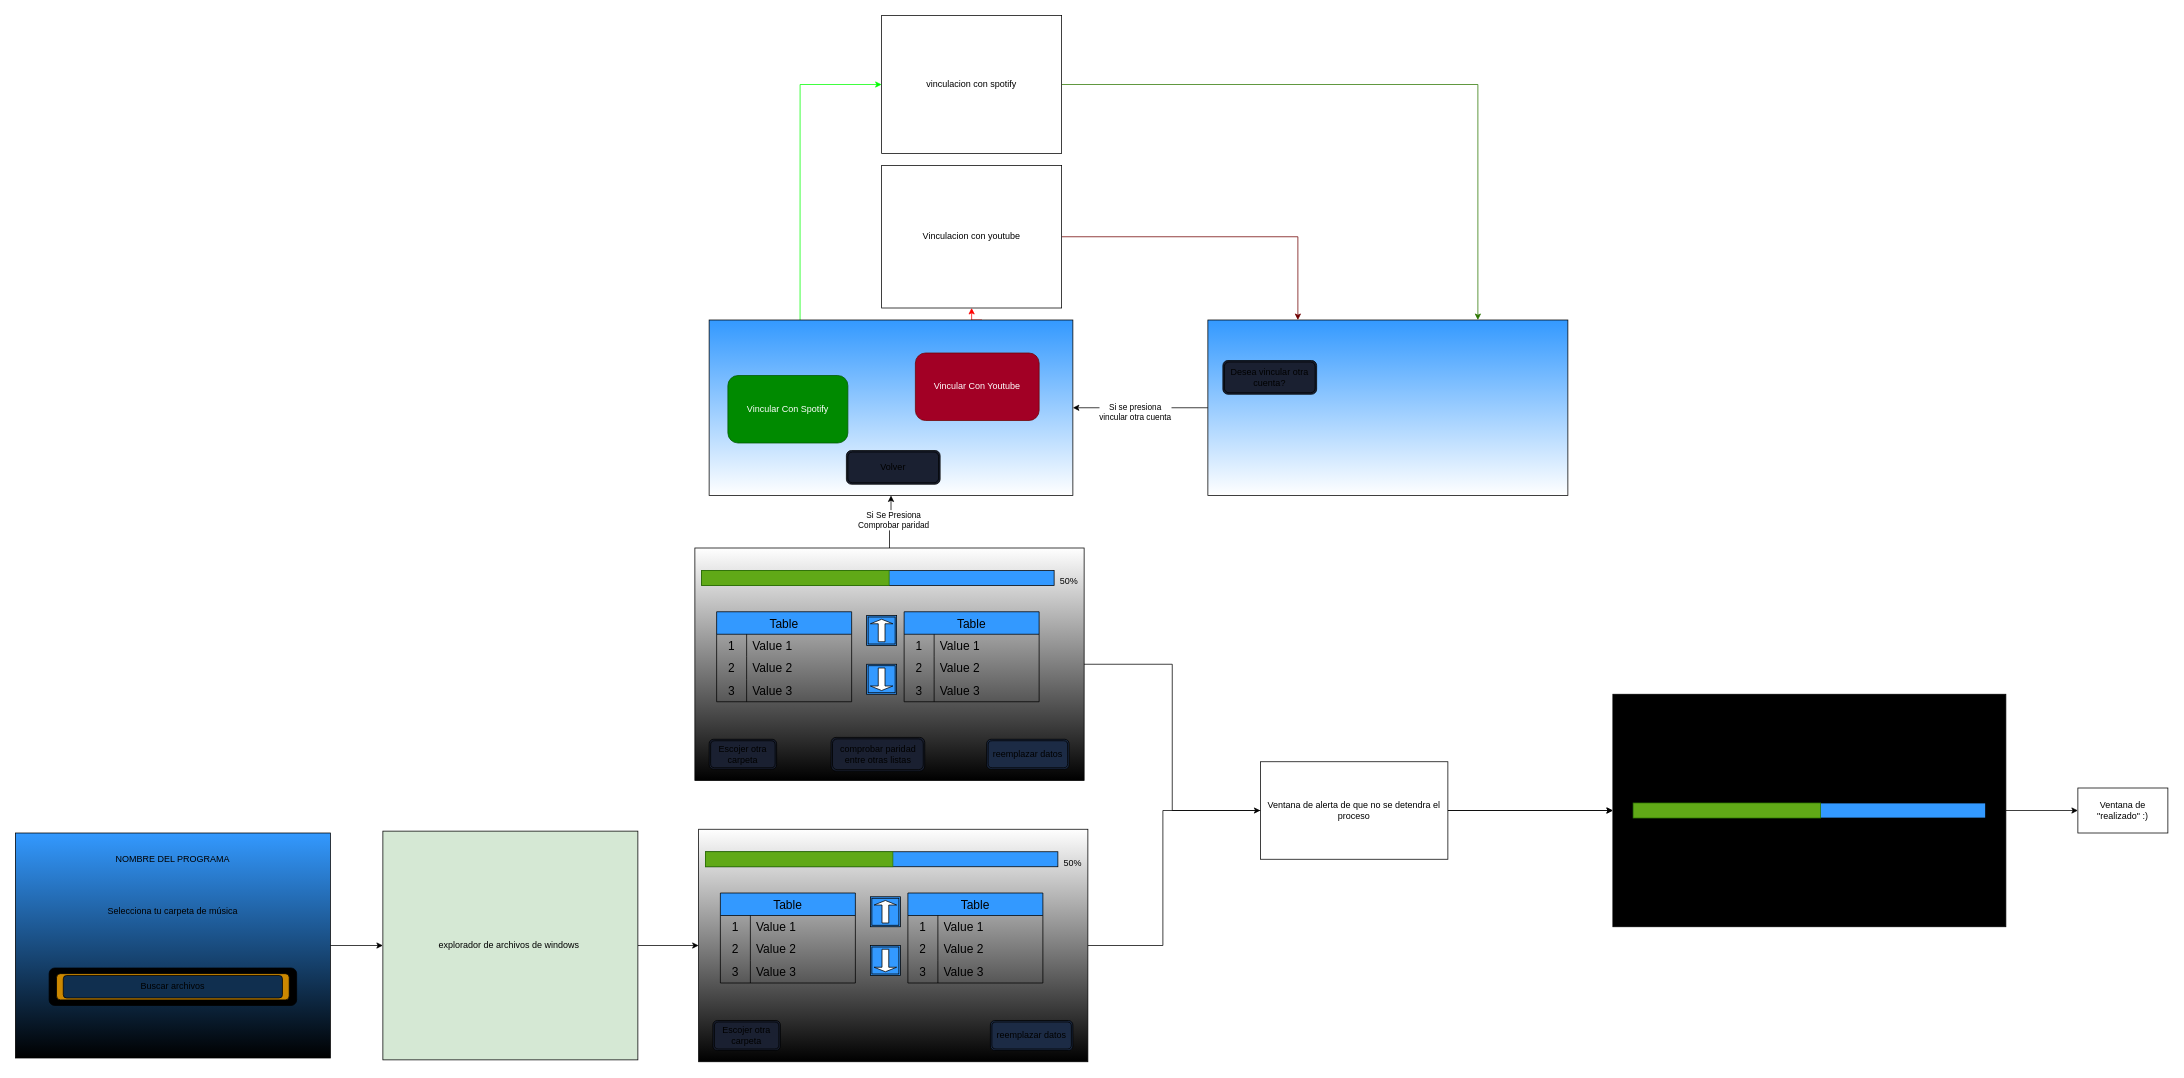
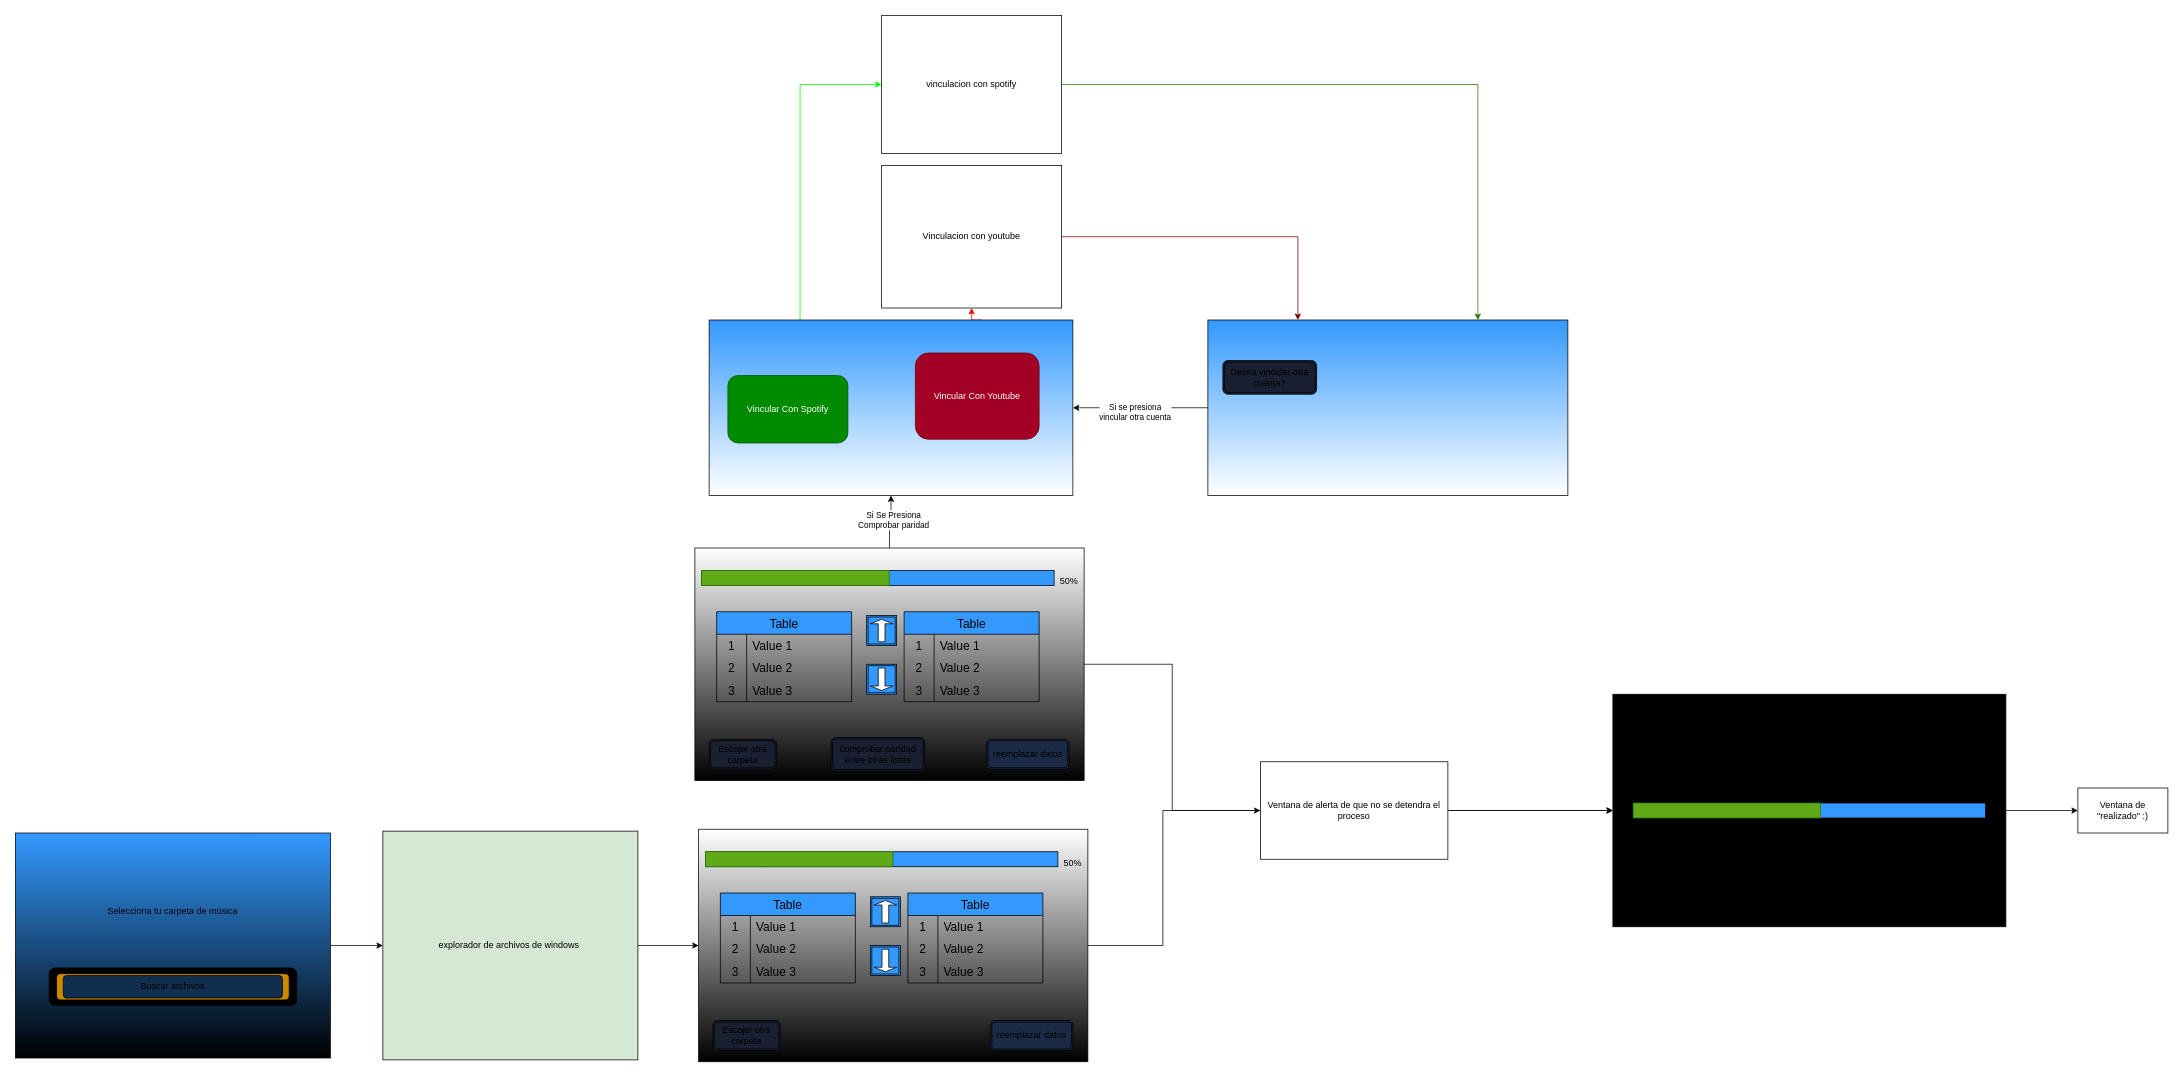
node "Vincular Con Youtube": size 124x68 -> 124x86
node "Volver": removed
node "NOMBRE DEL PROGRAMA": removed
